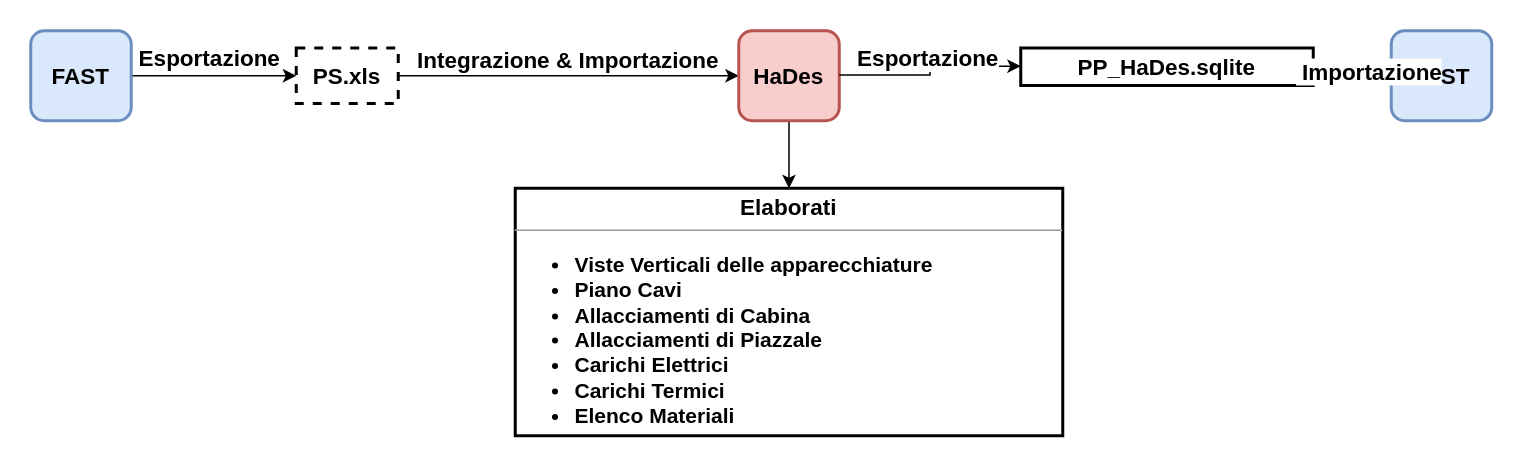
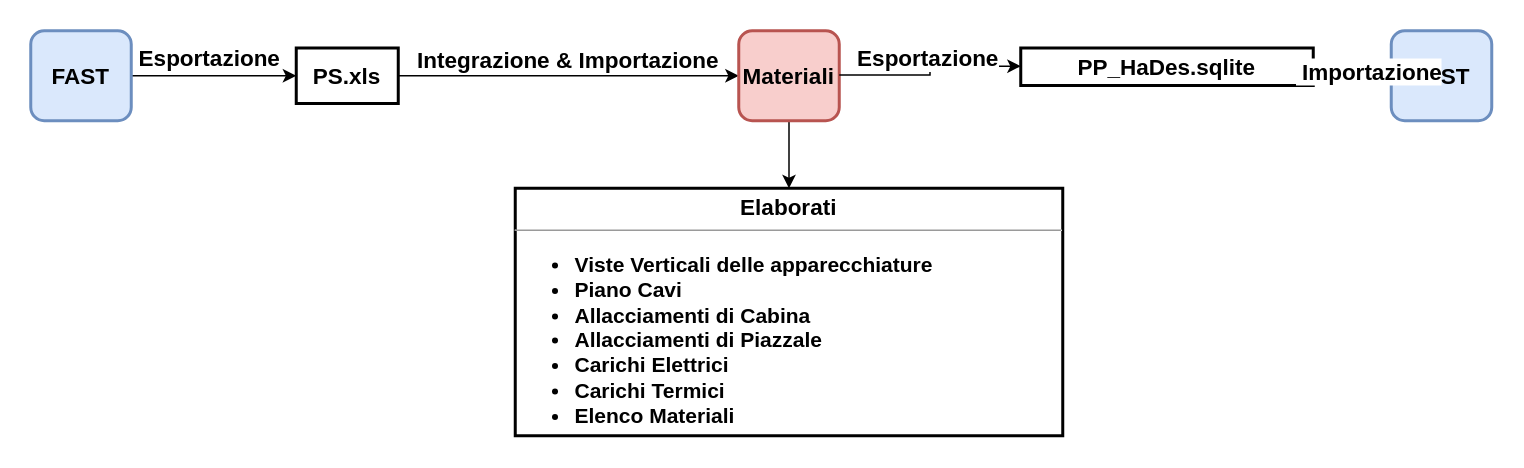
node "PS.xls": style dashed -> solid
node "HaDes": label "HaDes" -> "Materiali"
